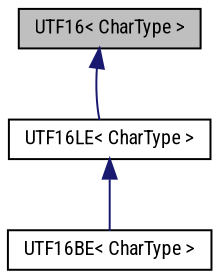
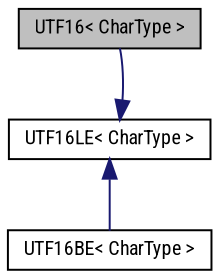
edge "UTF16LE< CharType >" -> "UTF16< CharType >": reversed
